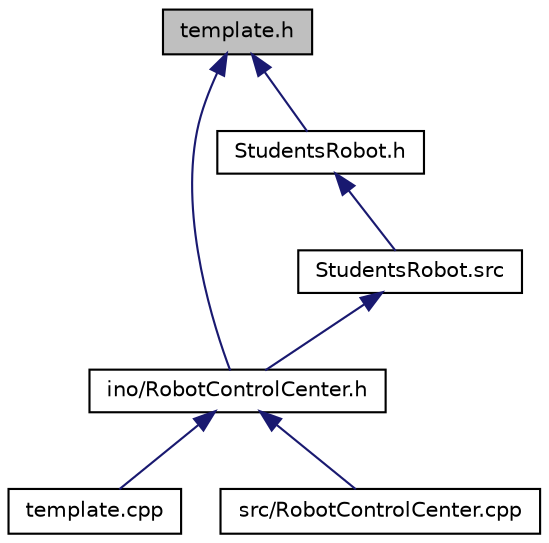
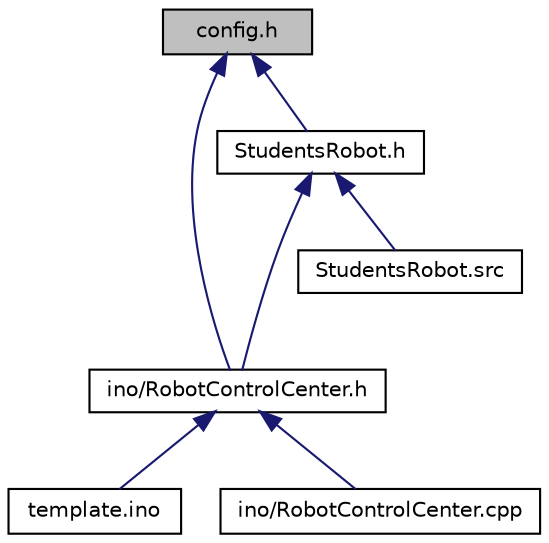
node "template.h": label "template.h" -> "config.h"
edge "ino/RobotControlCenter.h" -> "StudentsRobot.src": now "ino/RobotControlCenter.h" -> "StudentsRobot.h"
node "template.cpp": label "template.cpp" -> "template.ino"
node "src/RobotControlCenter.cpp": label "src/RobotControlCenter.cpp" -> "ino/RobotControlCenter.cpp"
